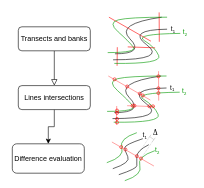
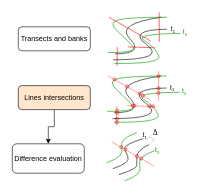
edge "Transects and banks" -> "Lines intersections": removed
node "Lines intersections": fillcolor #ffffff -> #ffe6cc
